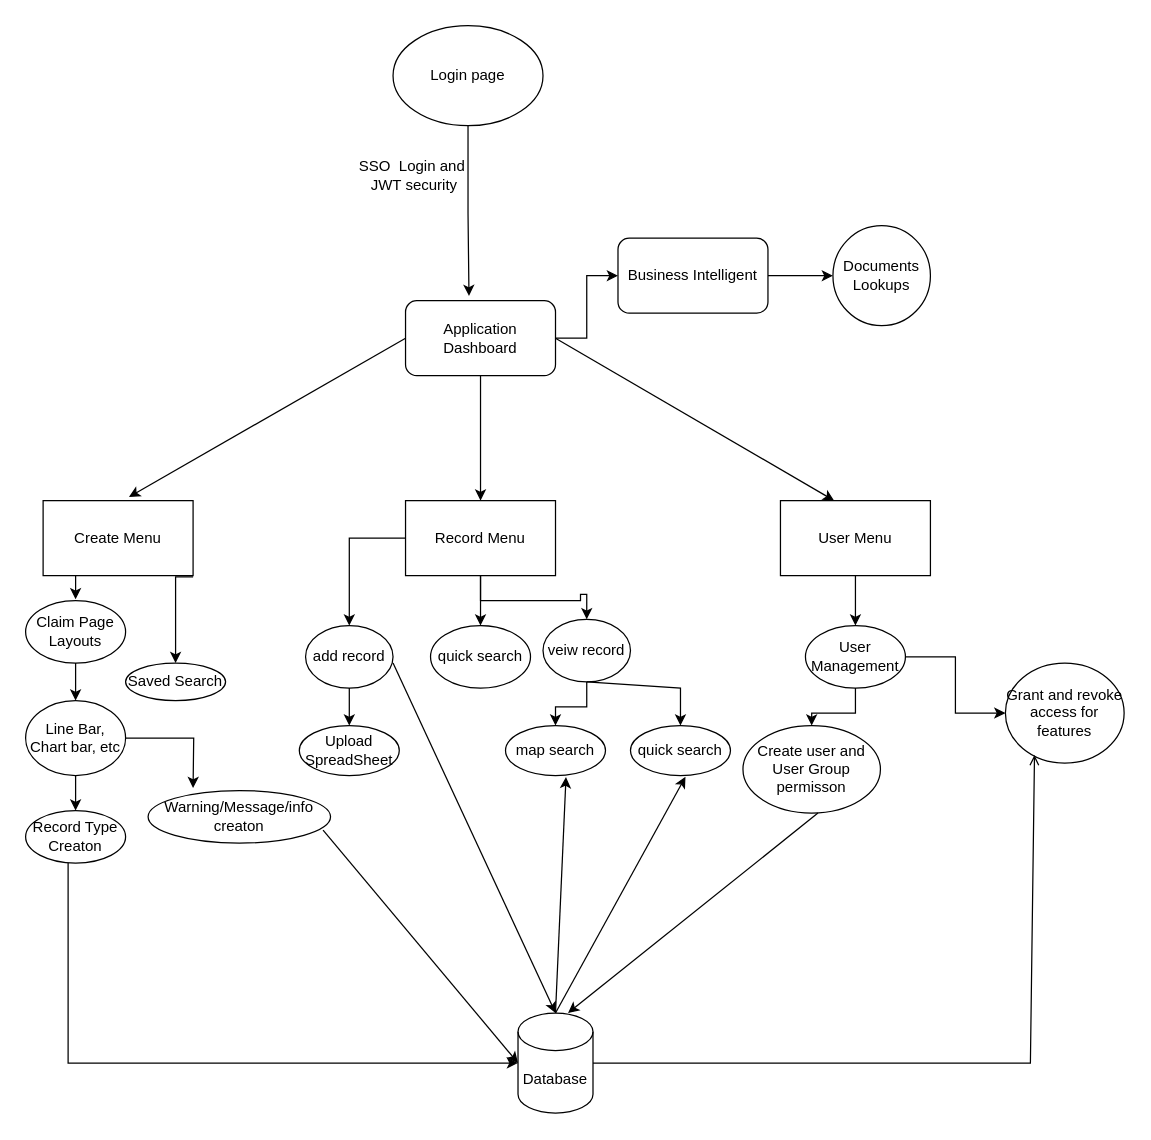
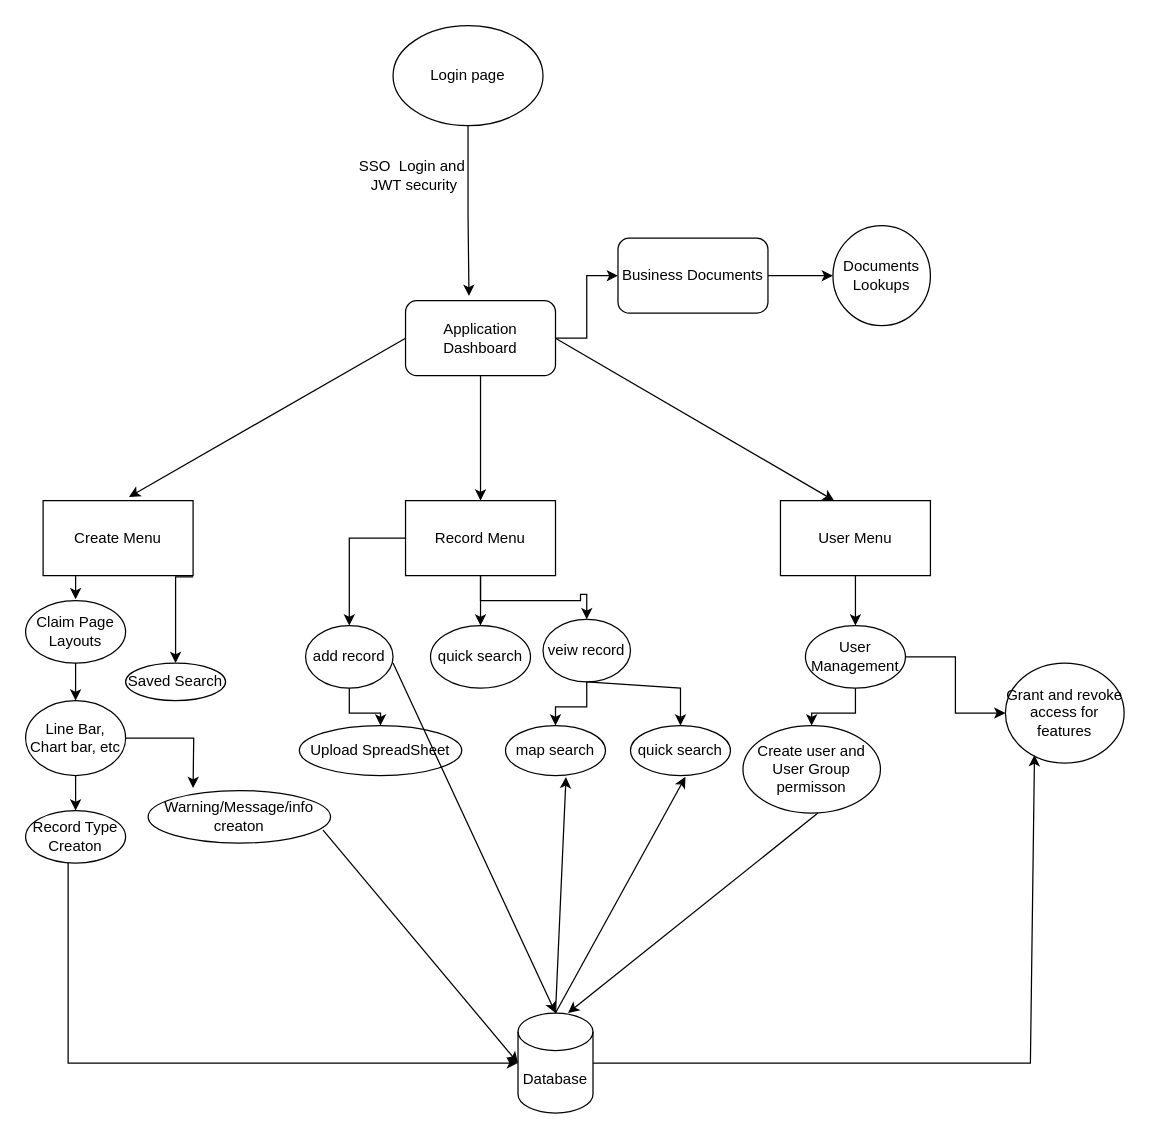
node "Business Intelligent": label "Business Intelligent" -> "Business Documents"
node "Upload SpreadSheet": size 100x50 -> 163x50
edge "Database" -> "Grant and revoke access for features": arrowhead open -> classic
